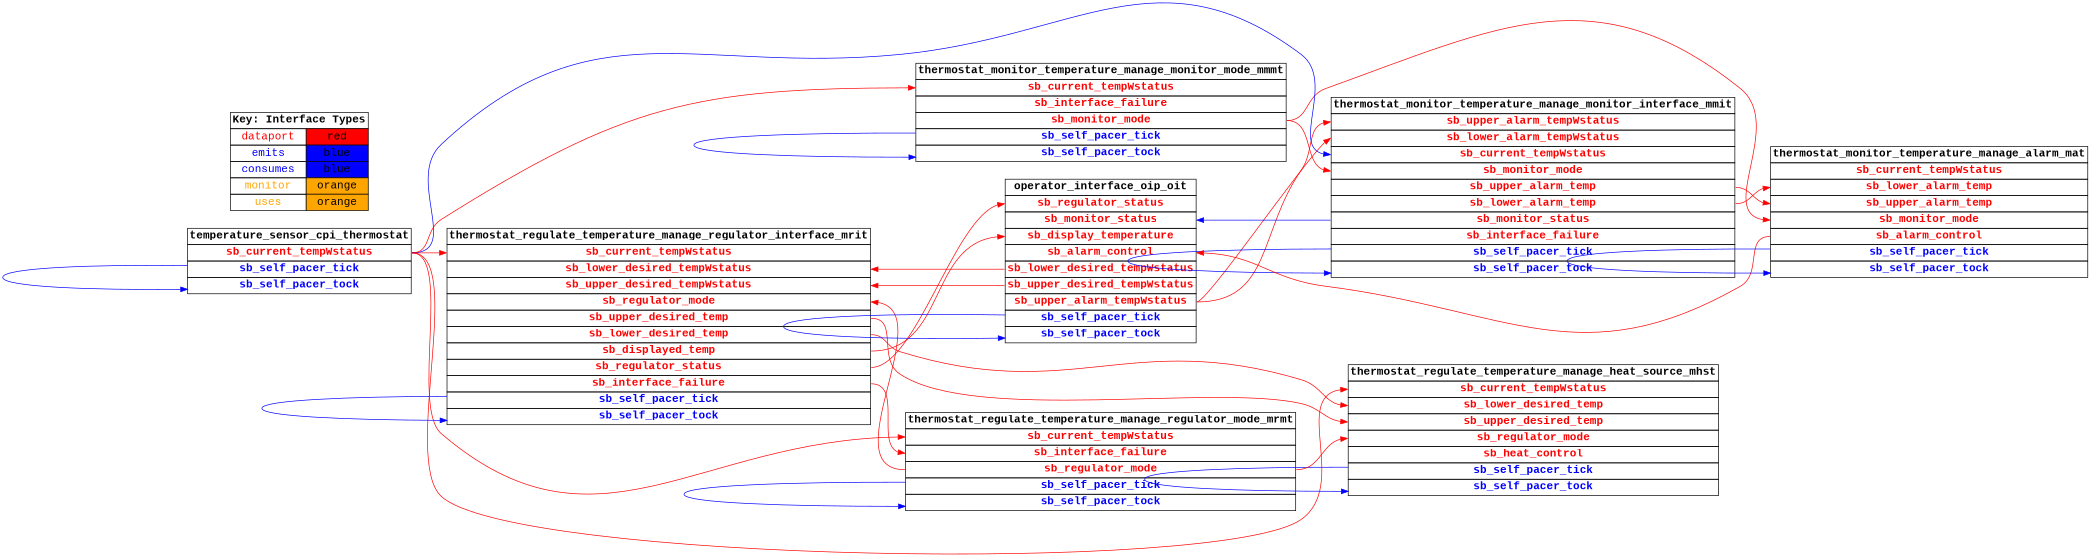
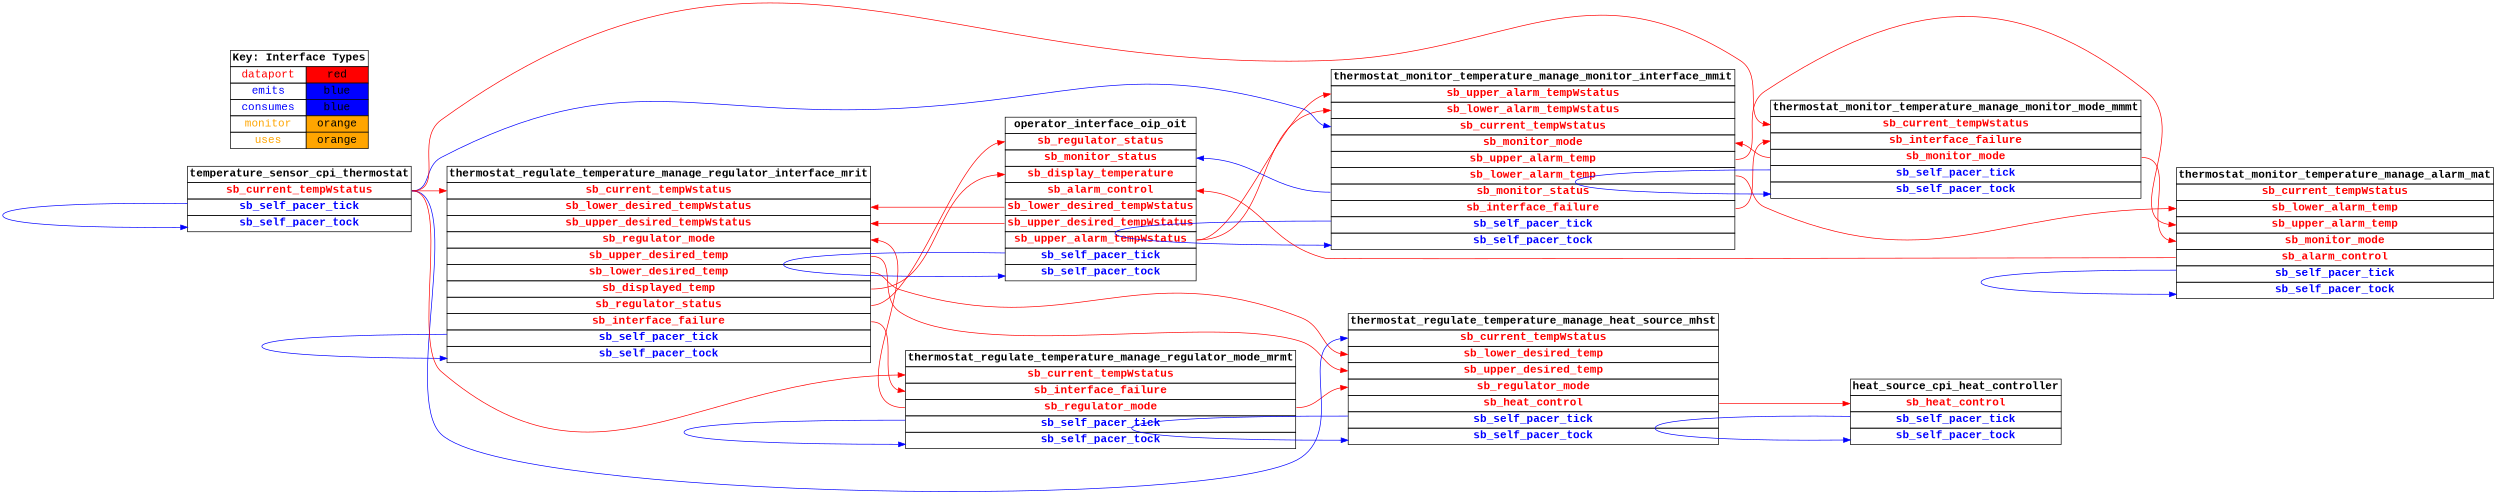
edge "thermostat_monitor_temperature_manage_monitor_interface_mmit" -> "thermostat_monitor_temperature_manage_monitor_mode_mmmt": added
node "heat_source_cpi_heat_controller": added
edge "temperature_sensor_cpi_thermostat" -> "thermostat_regulate_temperature_manage_heat_source_mhst": color red -> blue
